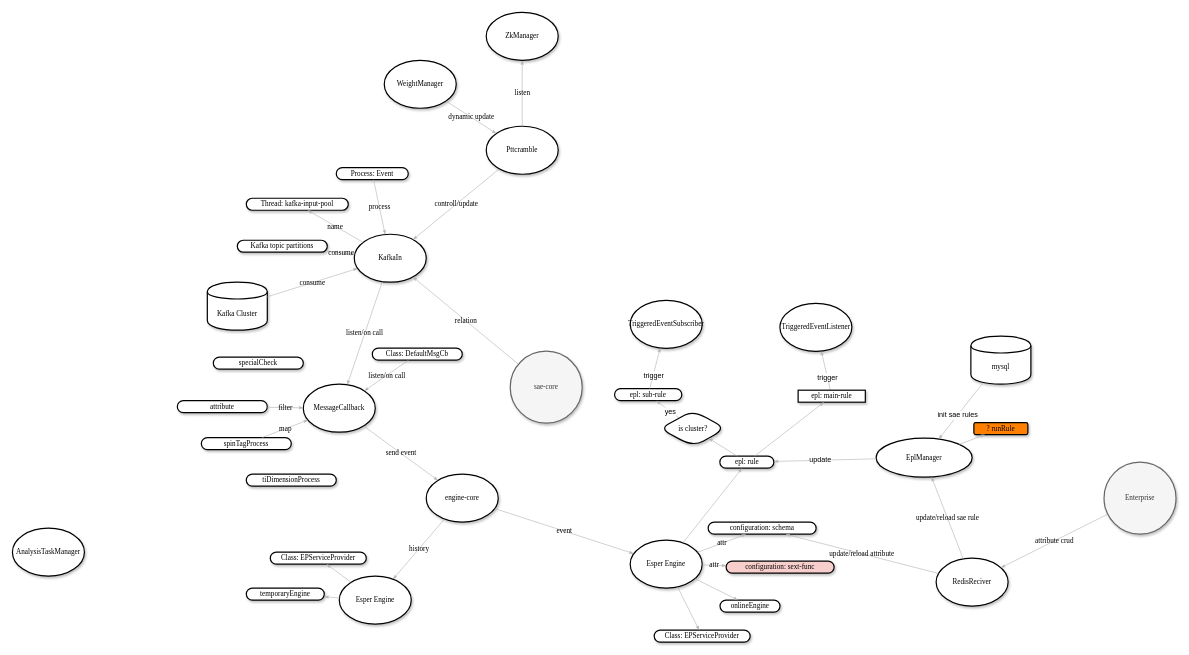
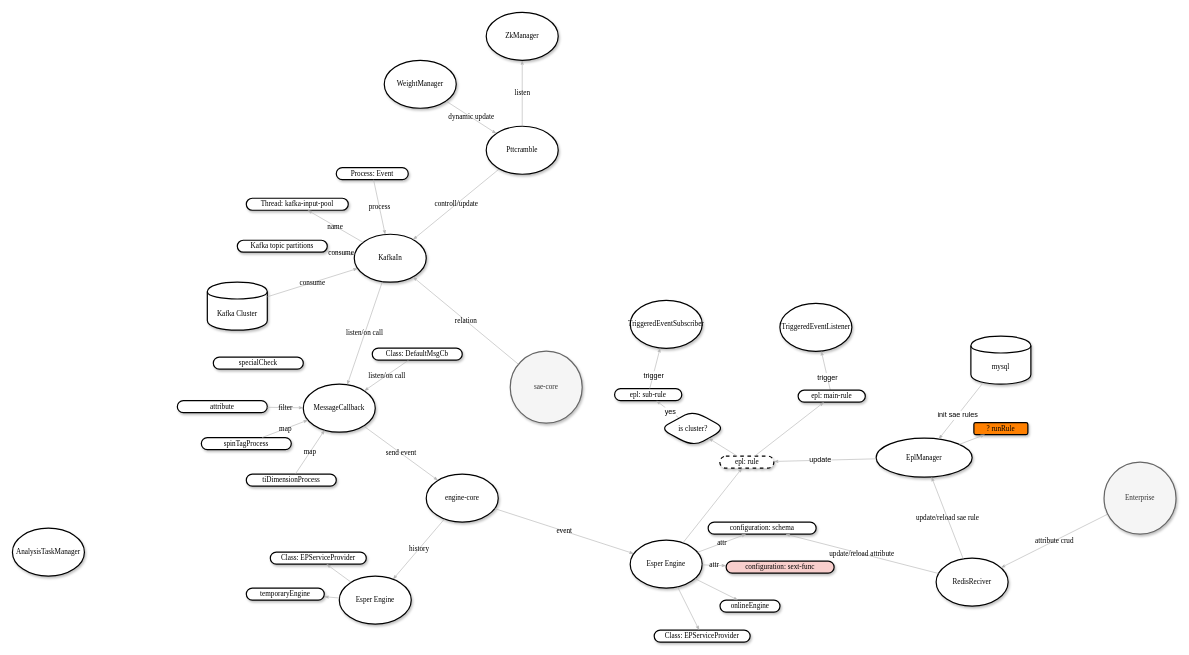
node "epl: main-rule": shape rectangle -> rounded rectangle
edge "tiDimensionProcess" -> "MessageCallback": added, label "map"
node "epl: rule": style solid -> dashed
